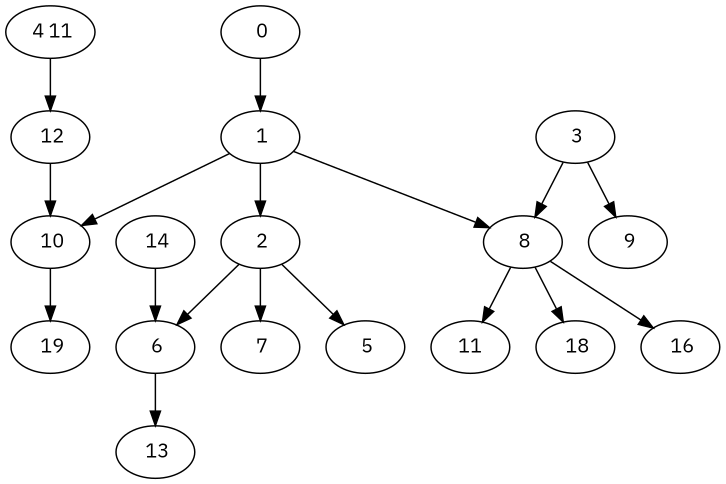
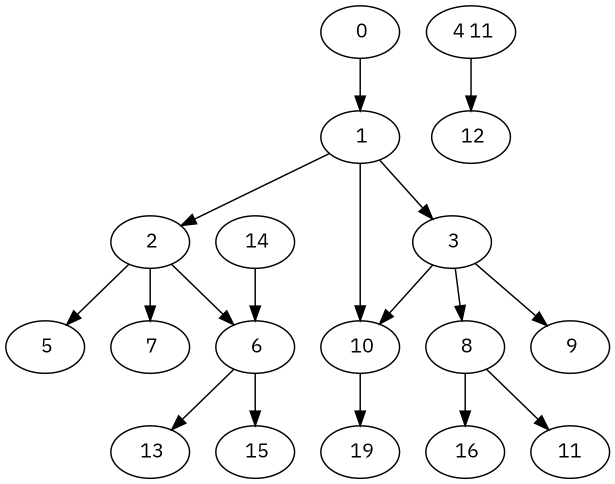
edge "12" -> "10": now "3" -> "10"
edge "1" -> "8": now "1" -> "3"
node "18": removed
node "15": added
